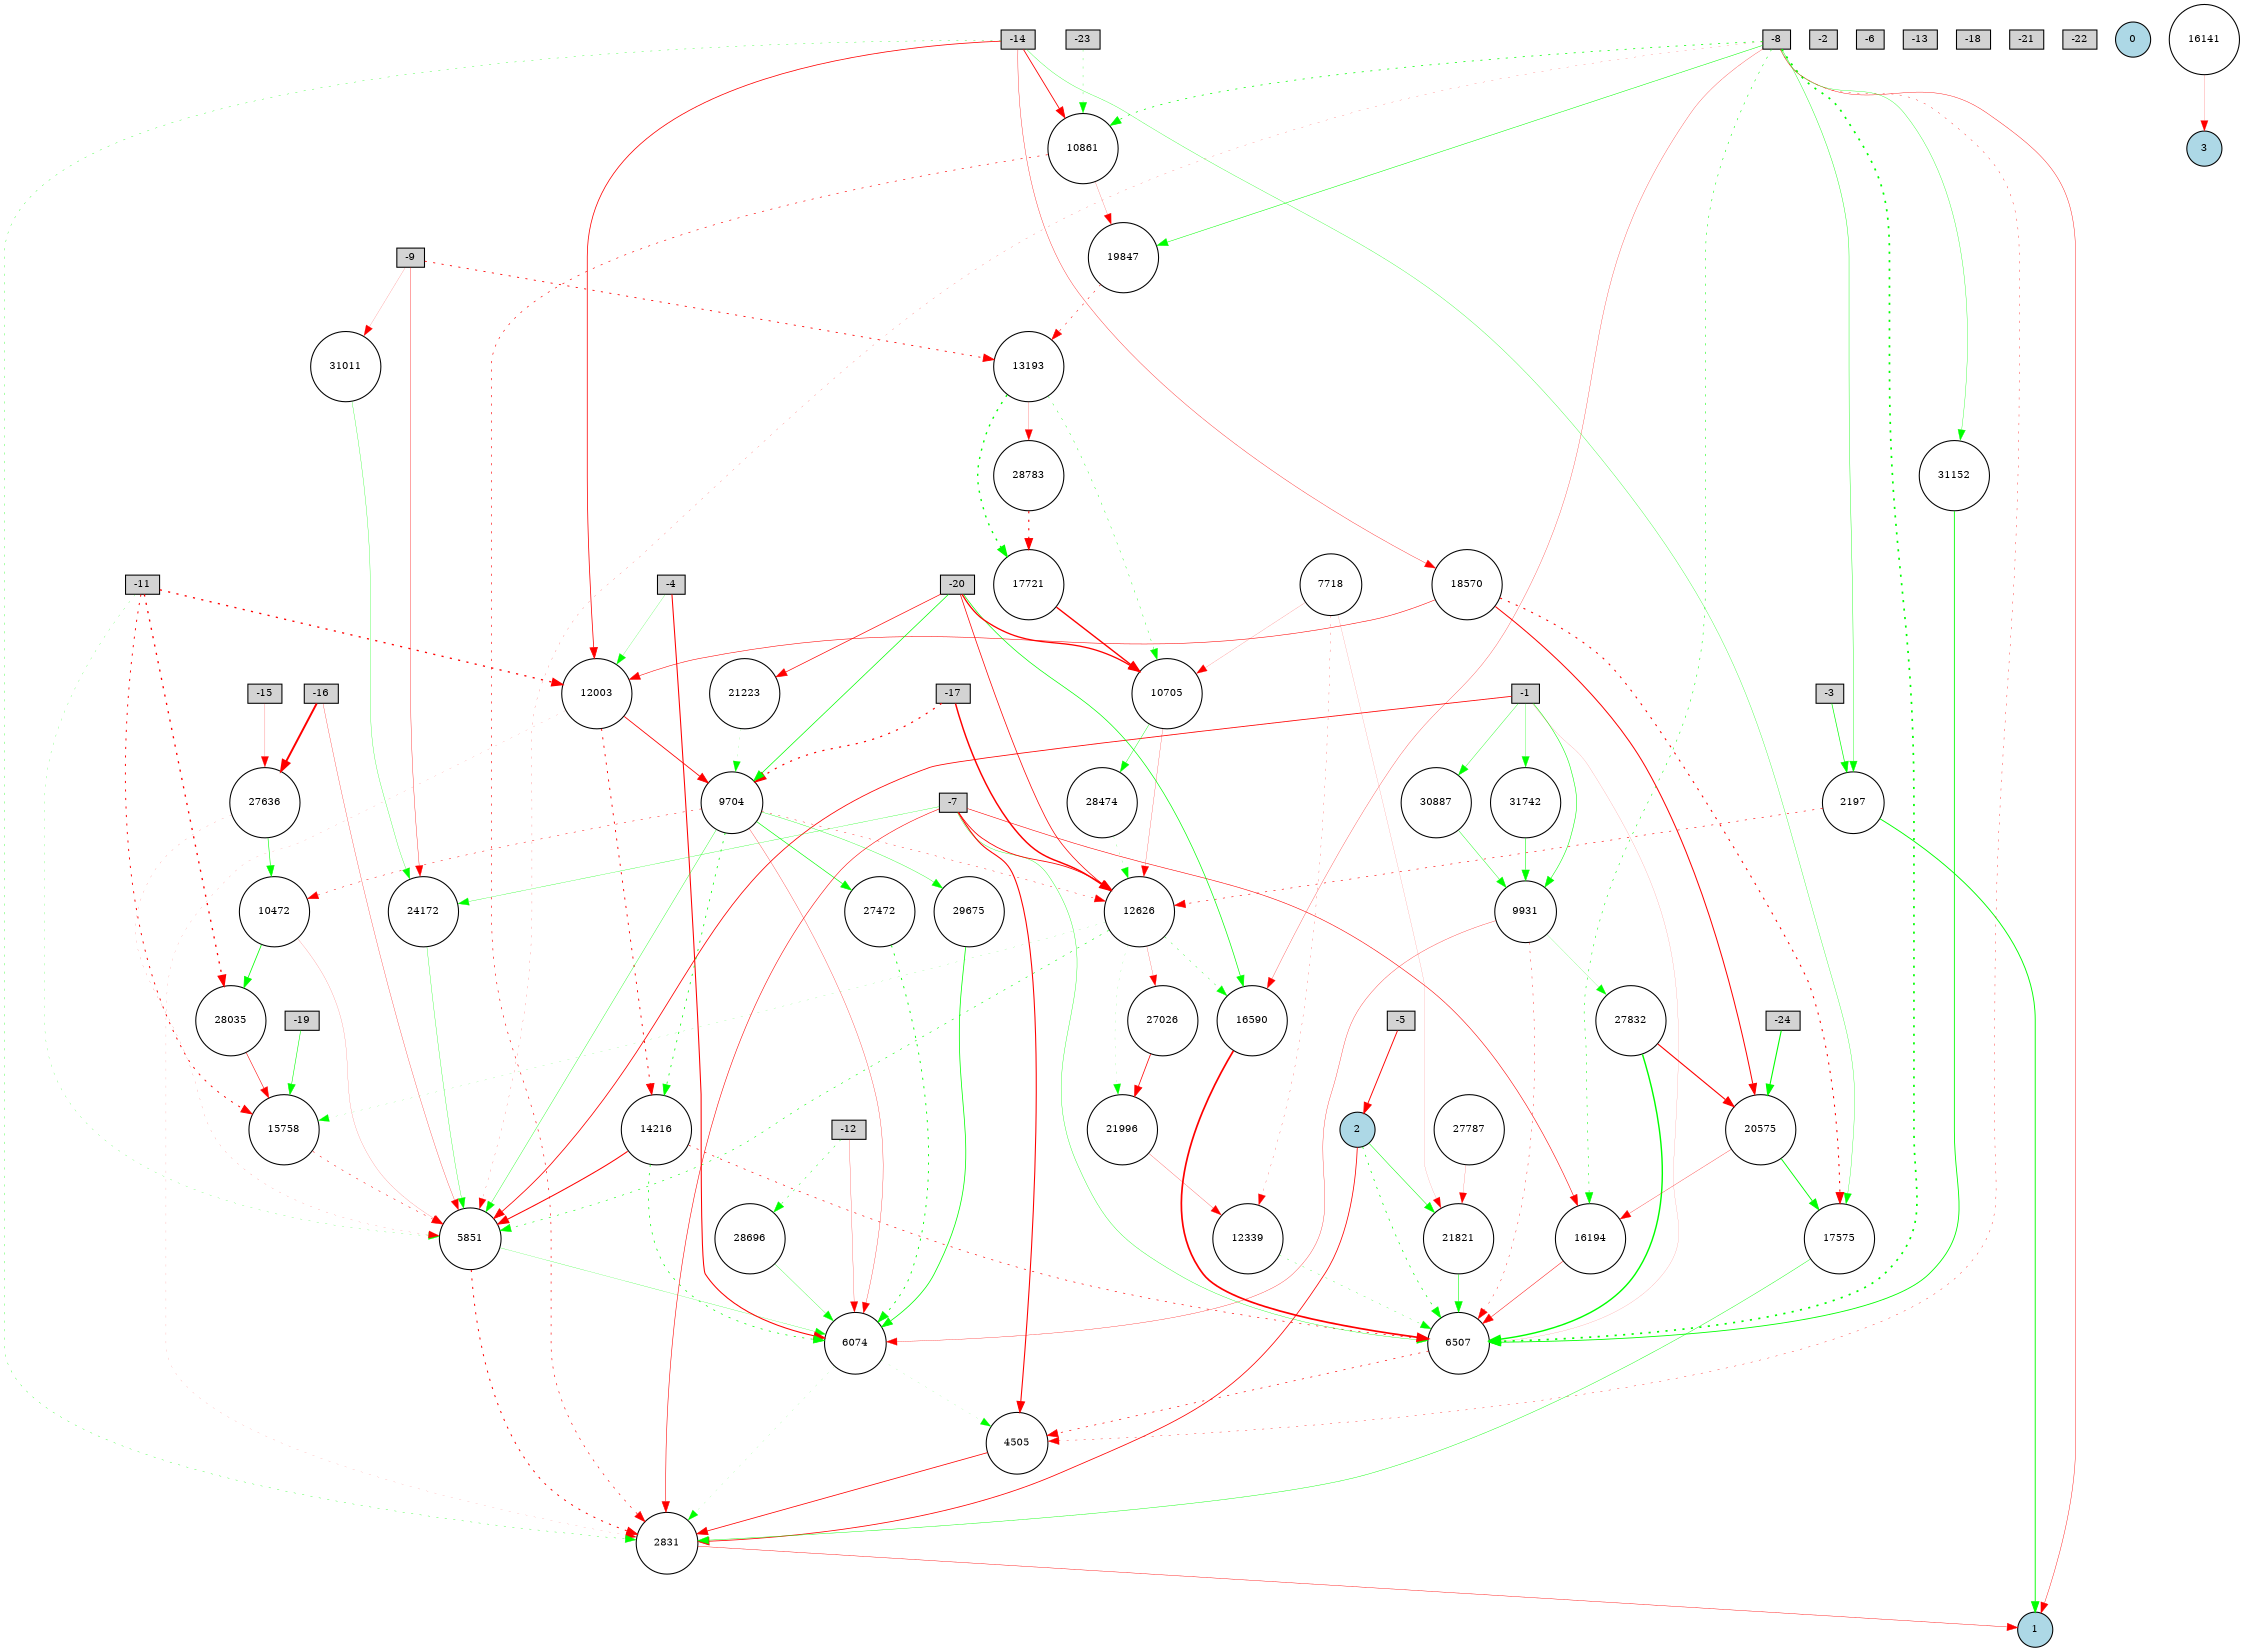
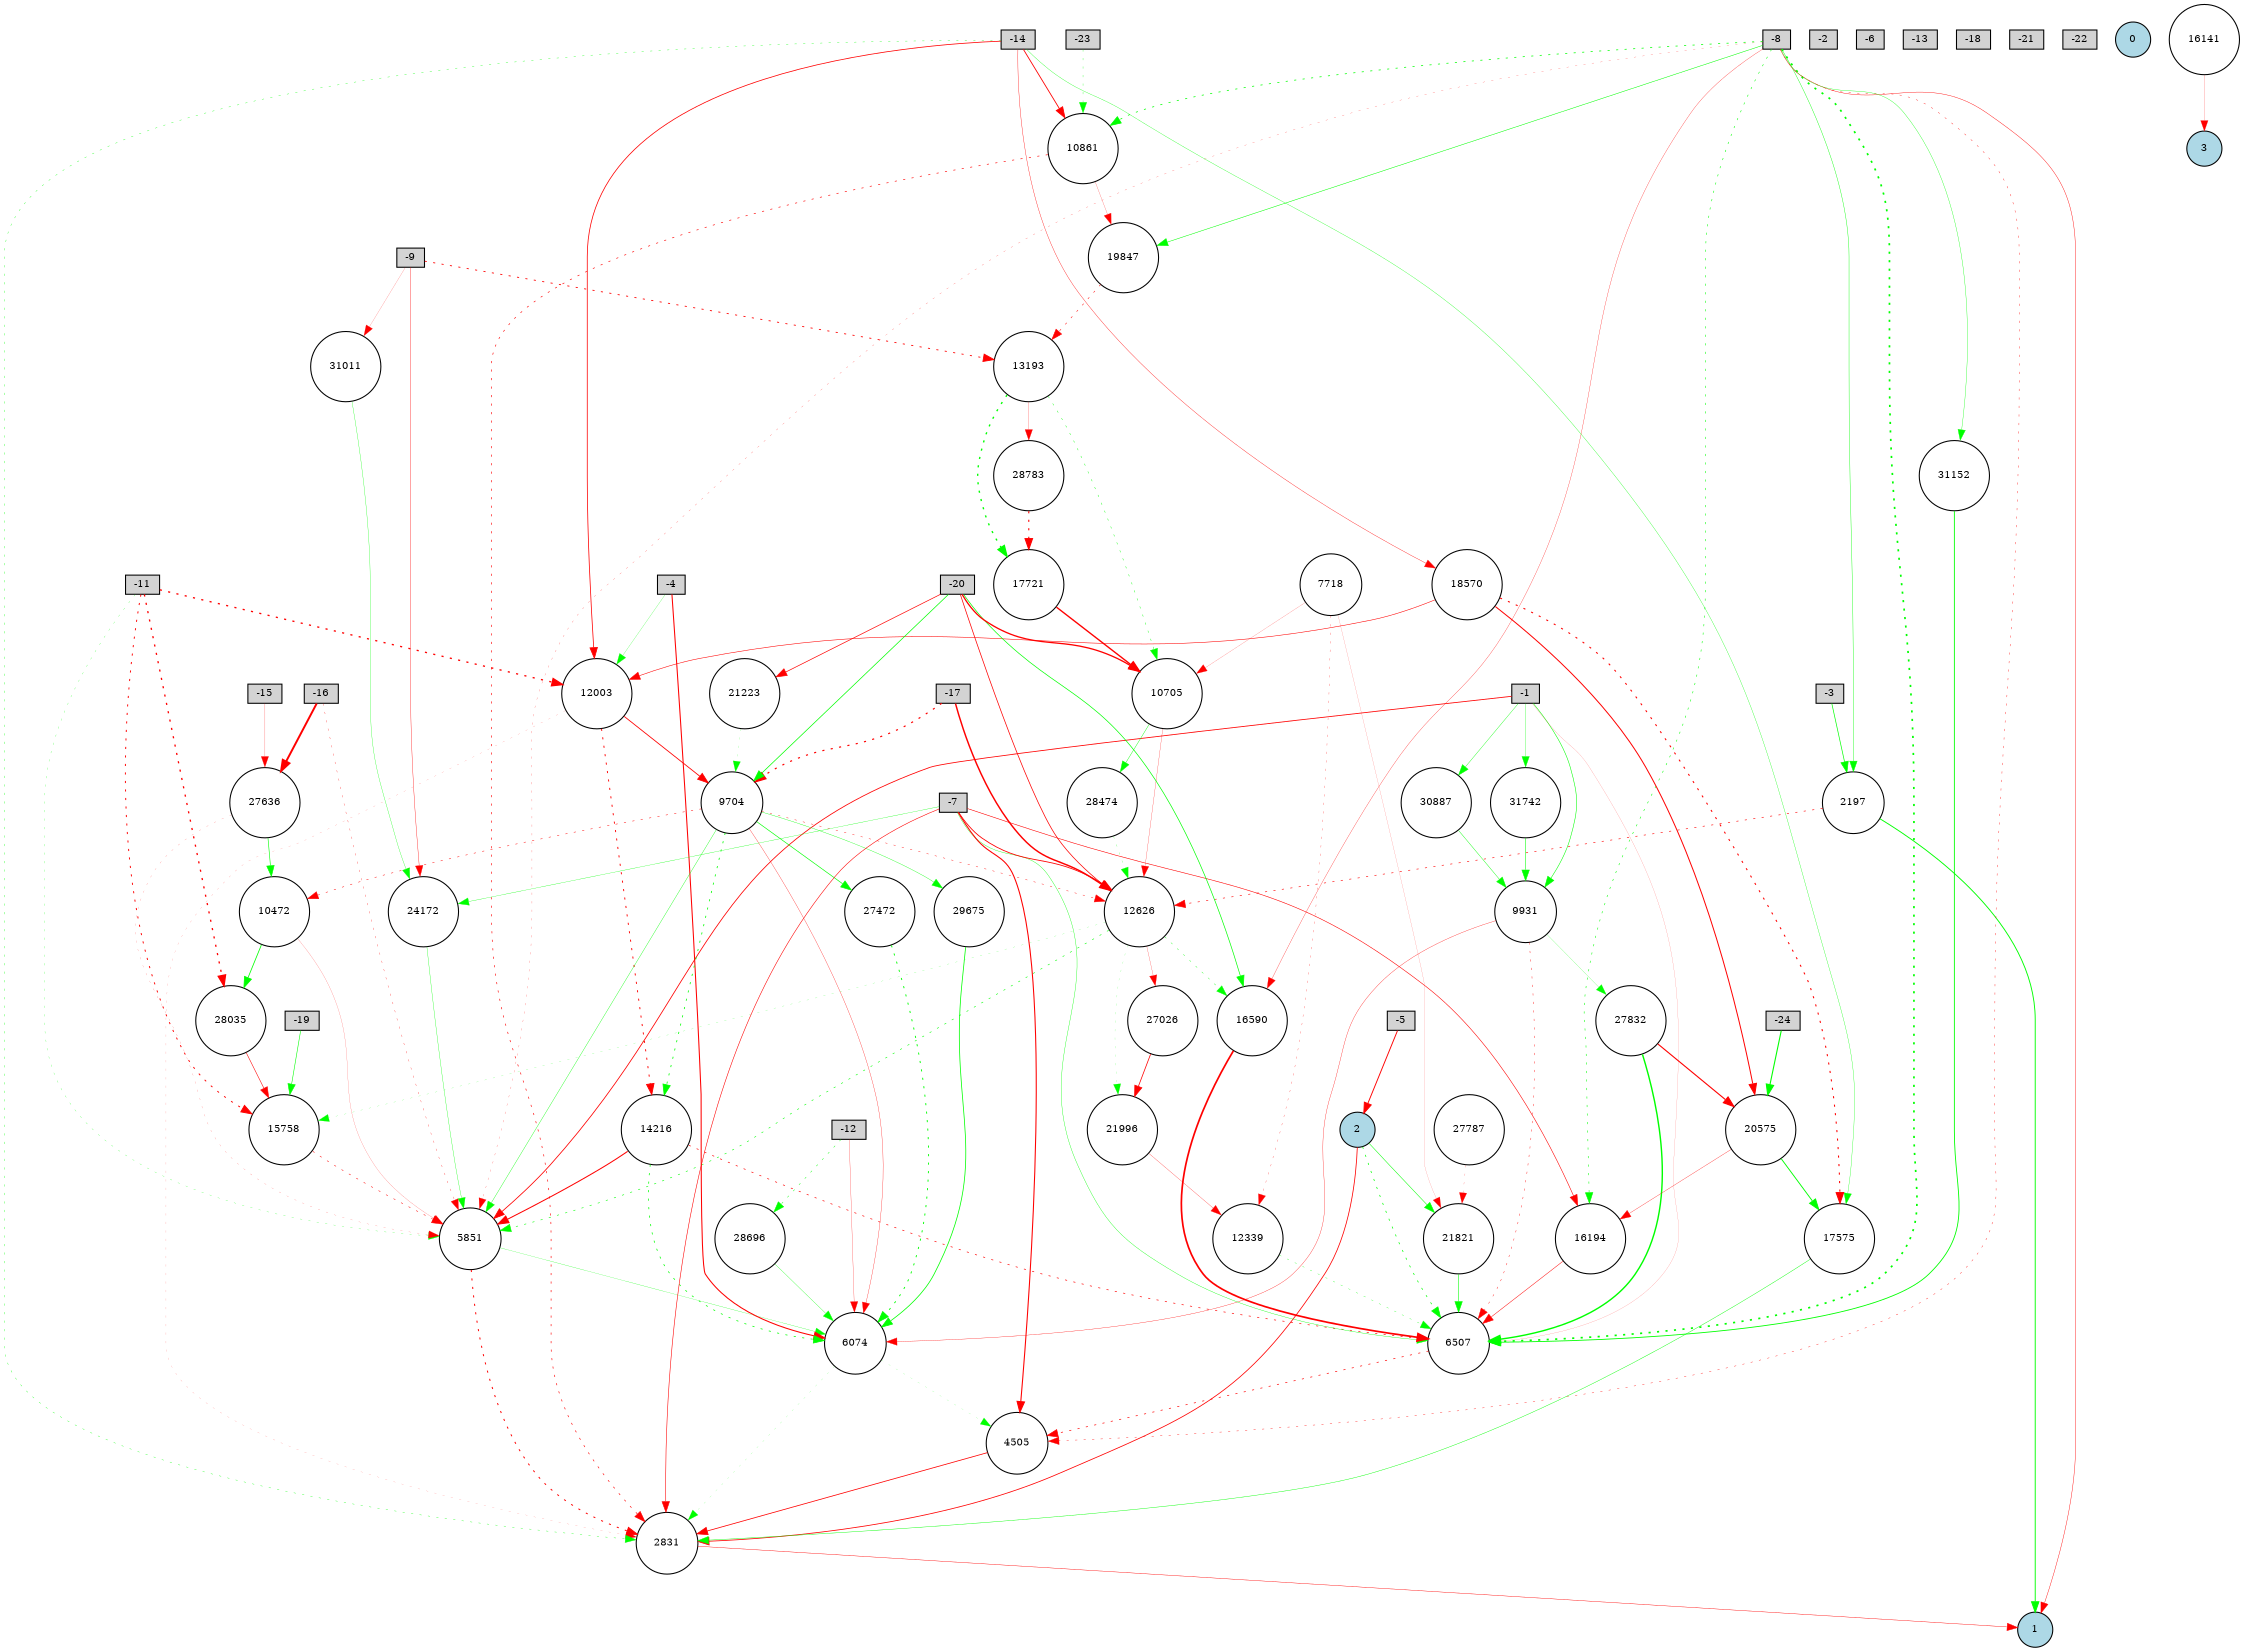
edge "-16" -> "5851": style solid -> dotted
edge "27787" -> "21821": style solid -> dotted
